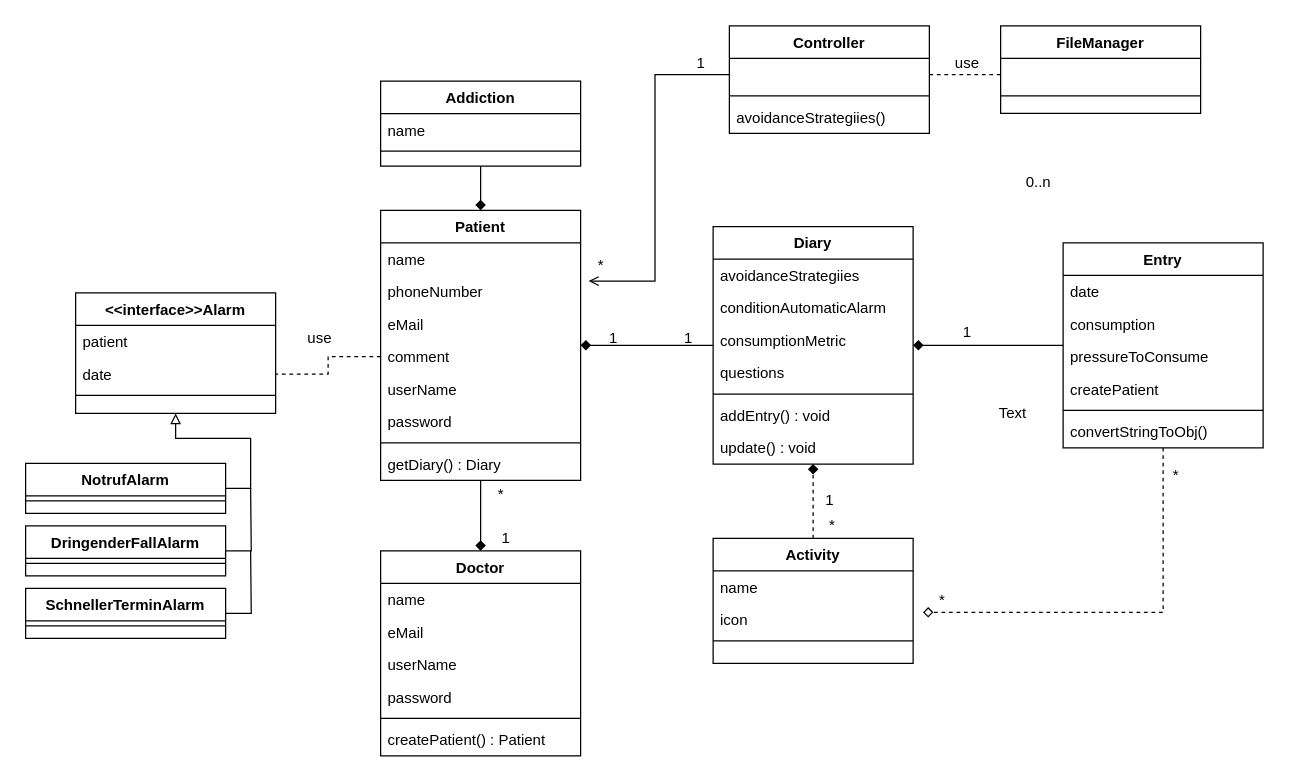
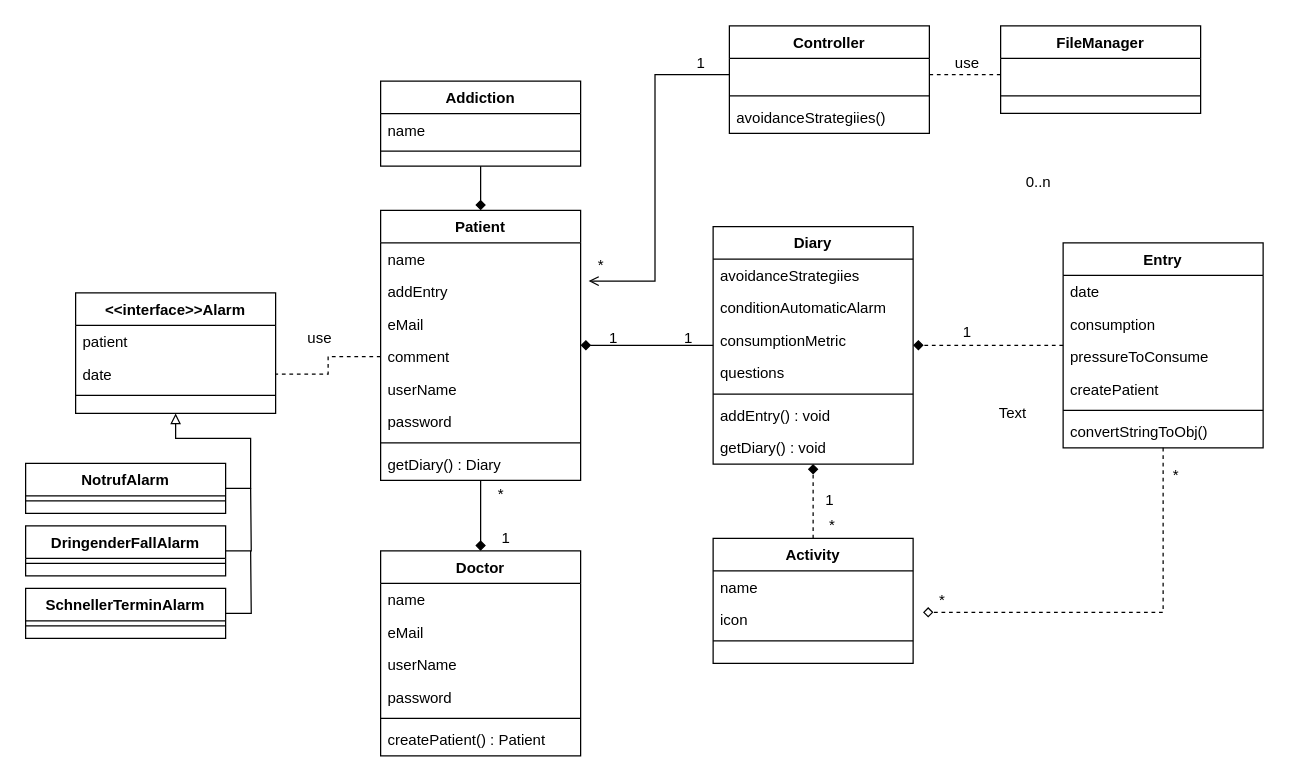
node "phoneNumber": label "phoneNumber" -> "addEntry"
edge "Entry" -> "Diary": style solid -> dashed
node "update() : void": label "update() : void" -> "getDiary() : void"
